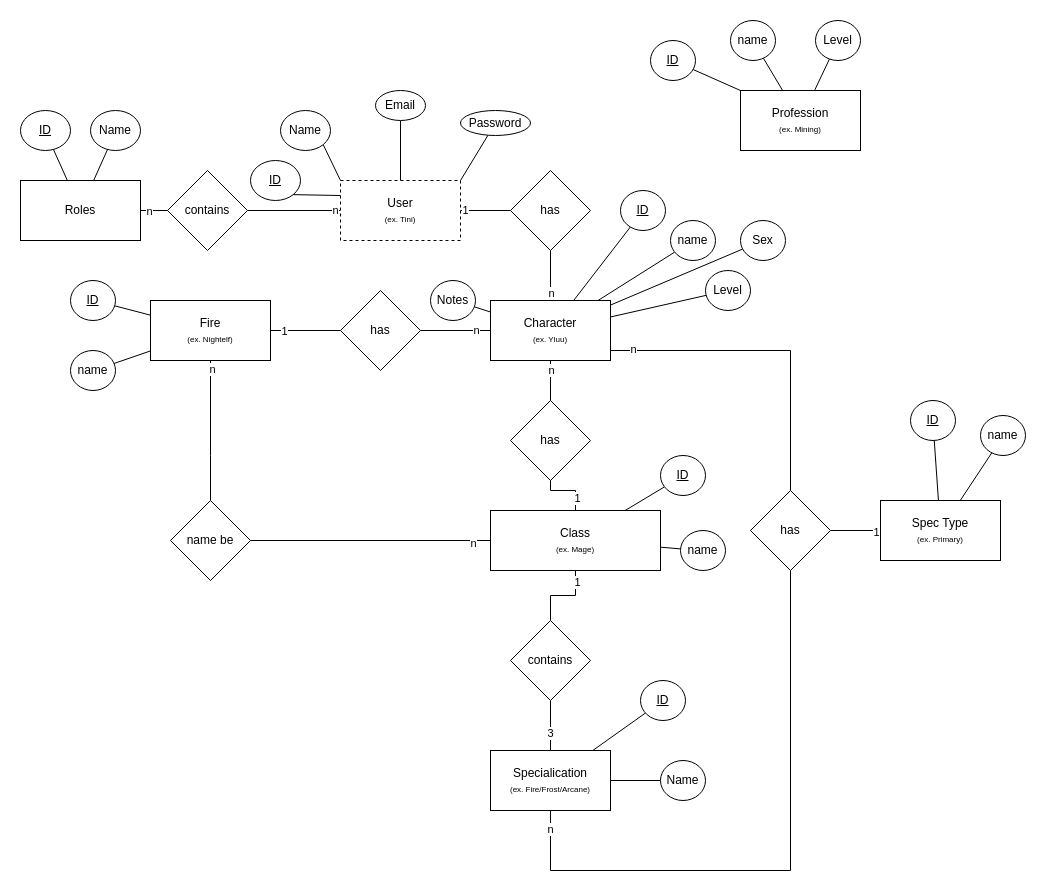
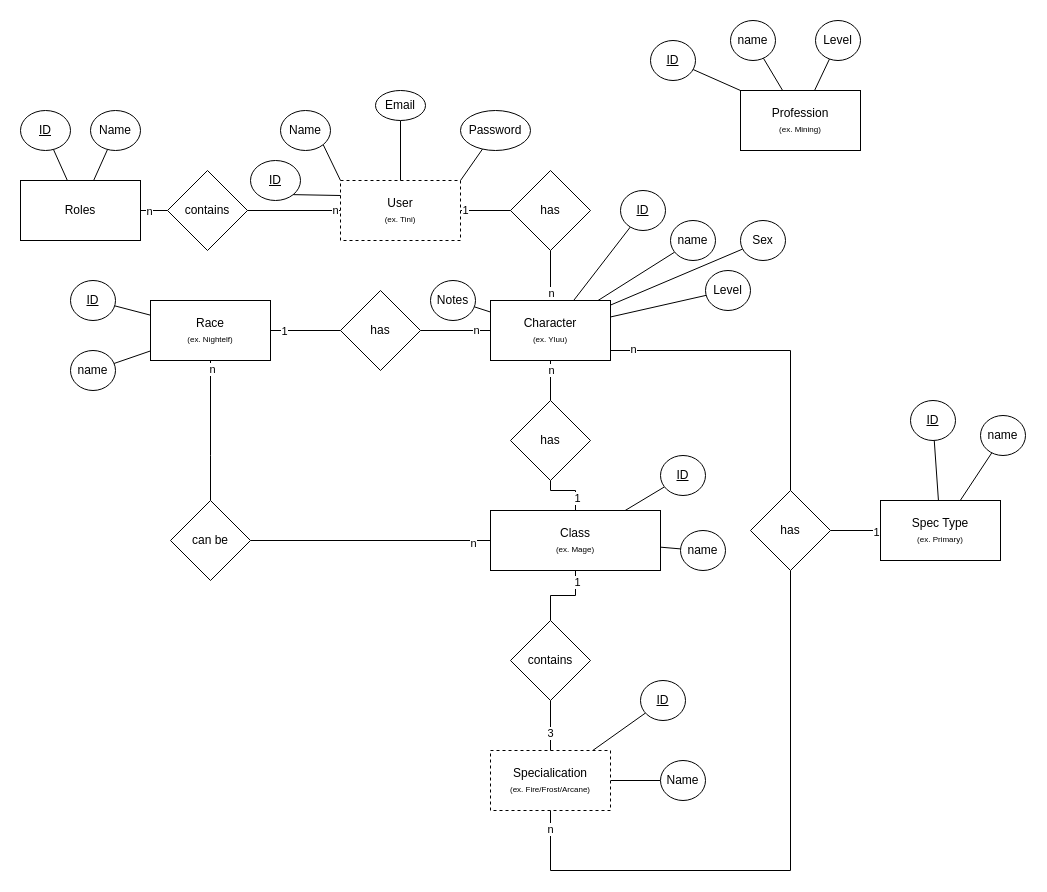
node "Password": size 70x25 -> 70x40
node "Fire (ex. Nightelf)": label "Fire (ex. Nightelf)" -> "Race (ex. Nightelf)"
node "name be": label "name be" -> "can be"
node "Specialication (ex. Fire/Frost/Arcane)": style solid -> dashed
